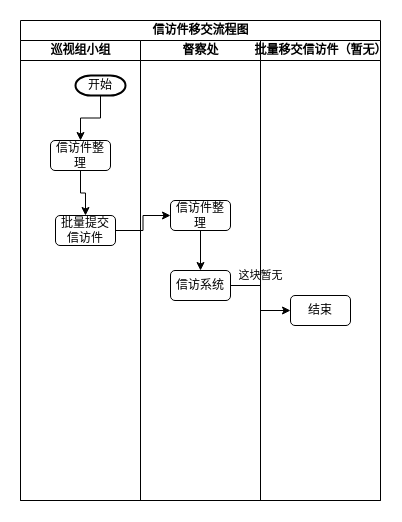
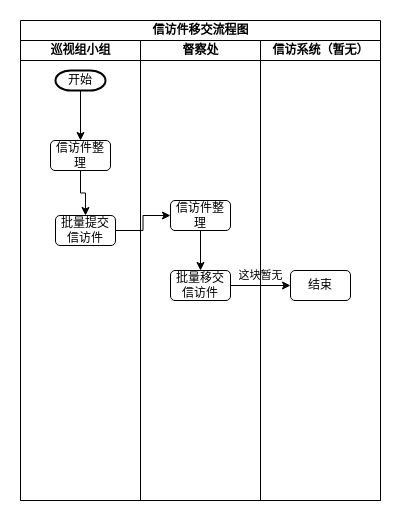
node "批量移交信访件（暂无）": label "批量移交信访件（暂无）" -> "信访系统（暂无）"
node "开始": moved (101, 86) -> (81, 81)
node "信访系统": label "信访系统" -> "批量移交信访件"
node "结束": moved (321, 311) -> (321, 286)
